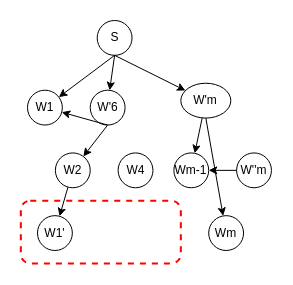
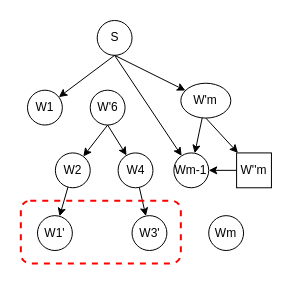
edge "S" -> "W'6": now "S" -> "Wm-1"
edge "W'6" -> "W1": now "W'6" -> "W4"
edge "W'm" -> "Wm": now "W'm" -> "W''m"
node "W''m": shape ellipse -> rectangle
edge "W4" -> "W3'": added
node "W3'": added
